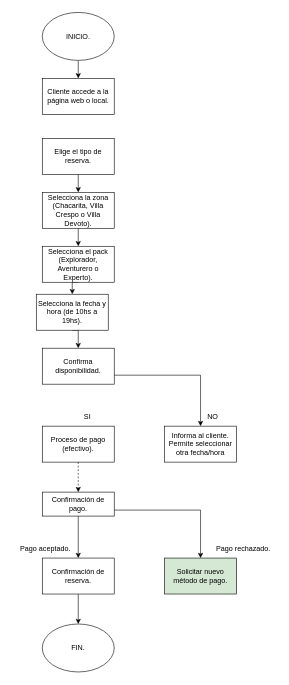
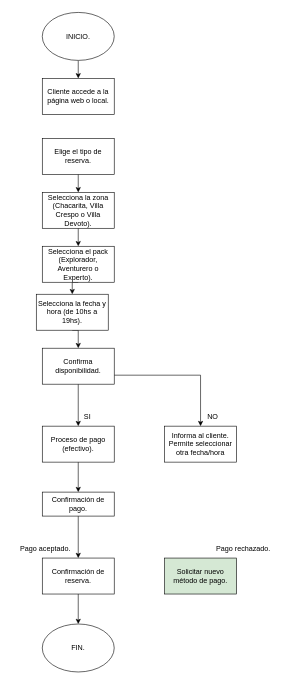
edge "Confirma disponibilidad." -> "Proceso de pago (efectivo).": added
edge "Proceso de pago (efectivo)." -> "Confirmación de pago.": style dashed -> solid
edge "Confirmación de pago." -> "Solicitar nuevo método de pago.": removed
